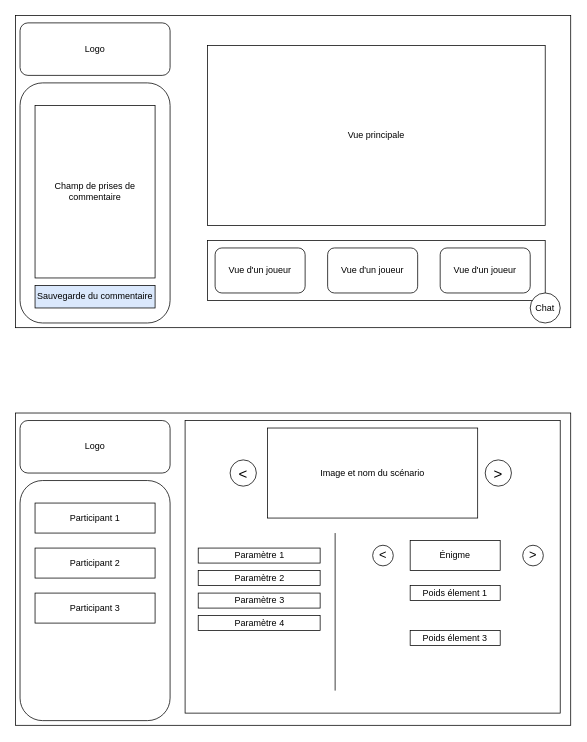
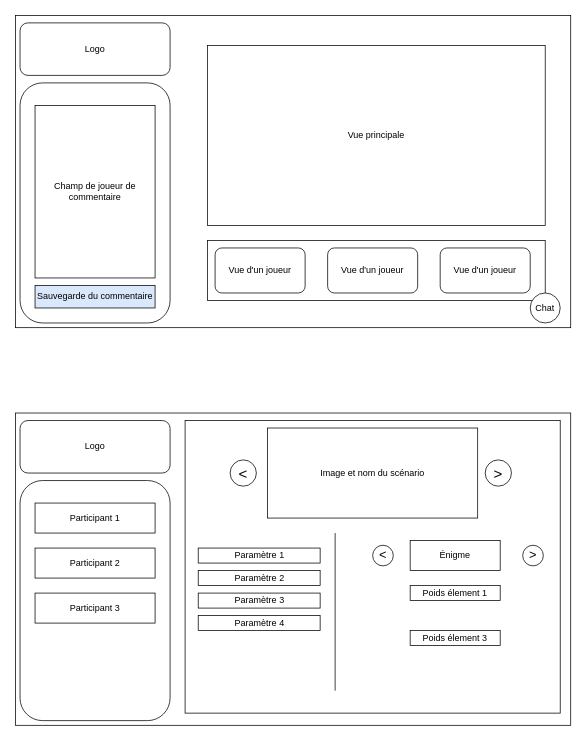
node "Champ de prises de commentaire": label "Champ de prises de commentaire" -> "Champ de joueur de commentaire"
